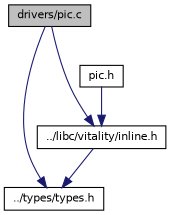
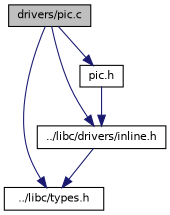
edge "drivers/pic.c" -> "pic.h": added
node "../libc/vitality/inline.h": label "../libc/vitality/inline.h" -> "../libc/drivers/inline.h"
node "../types/types.h": label "../types/types.h" -> "../libc/types.h"
